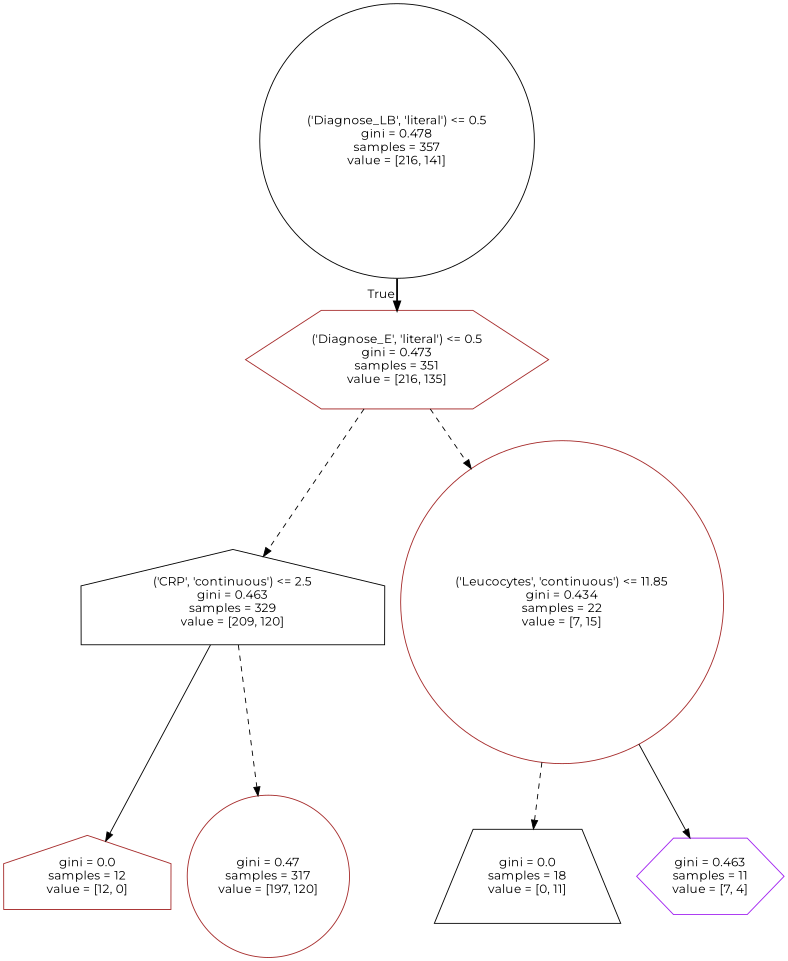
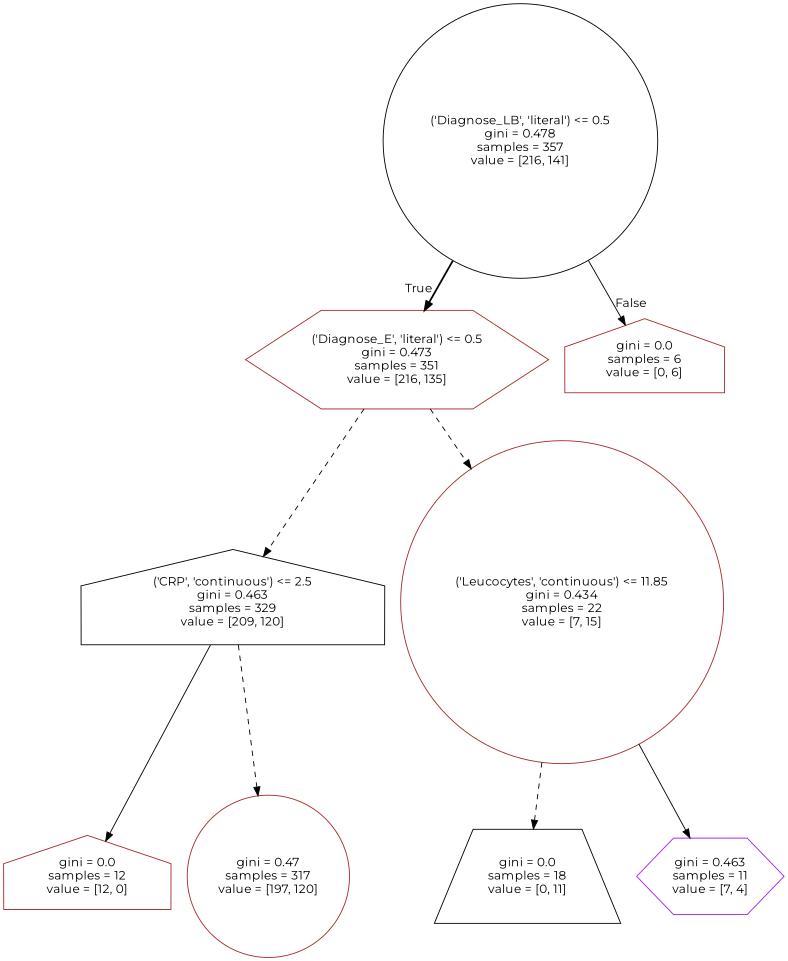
node "gini = 0.0 samples = 6 value = [0, 6]": added
